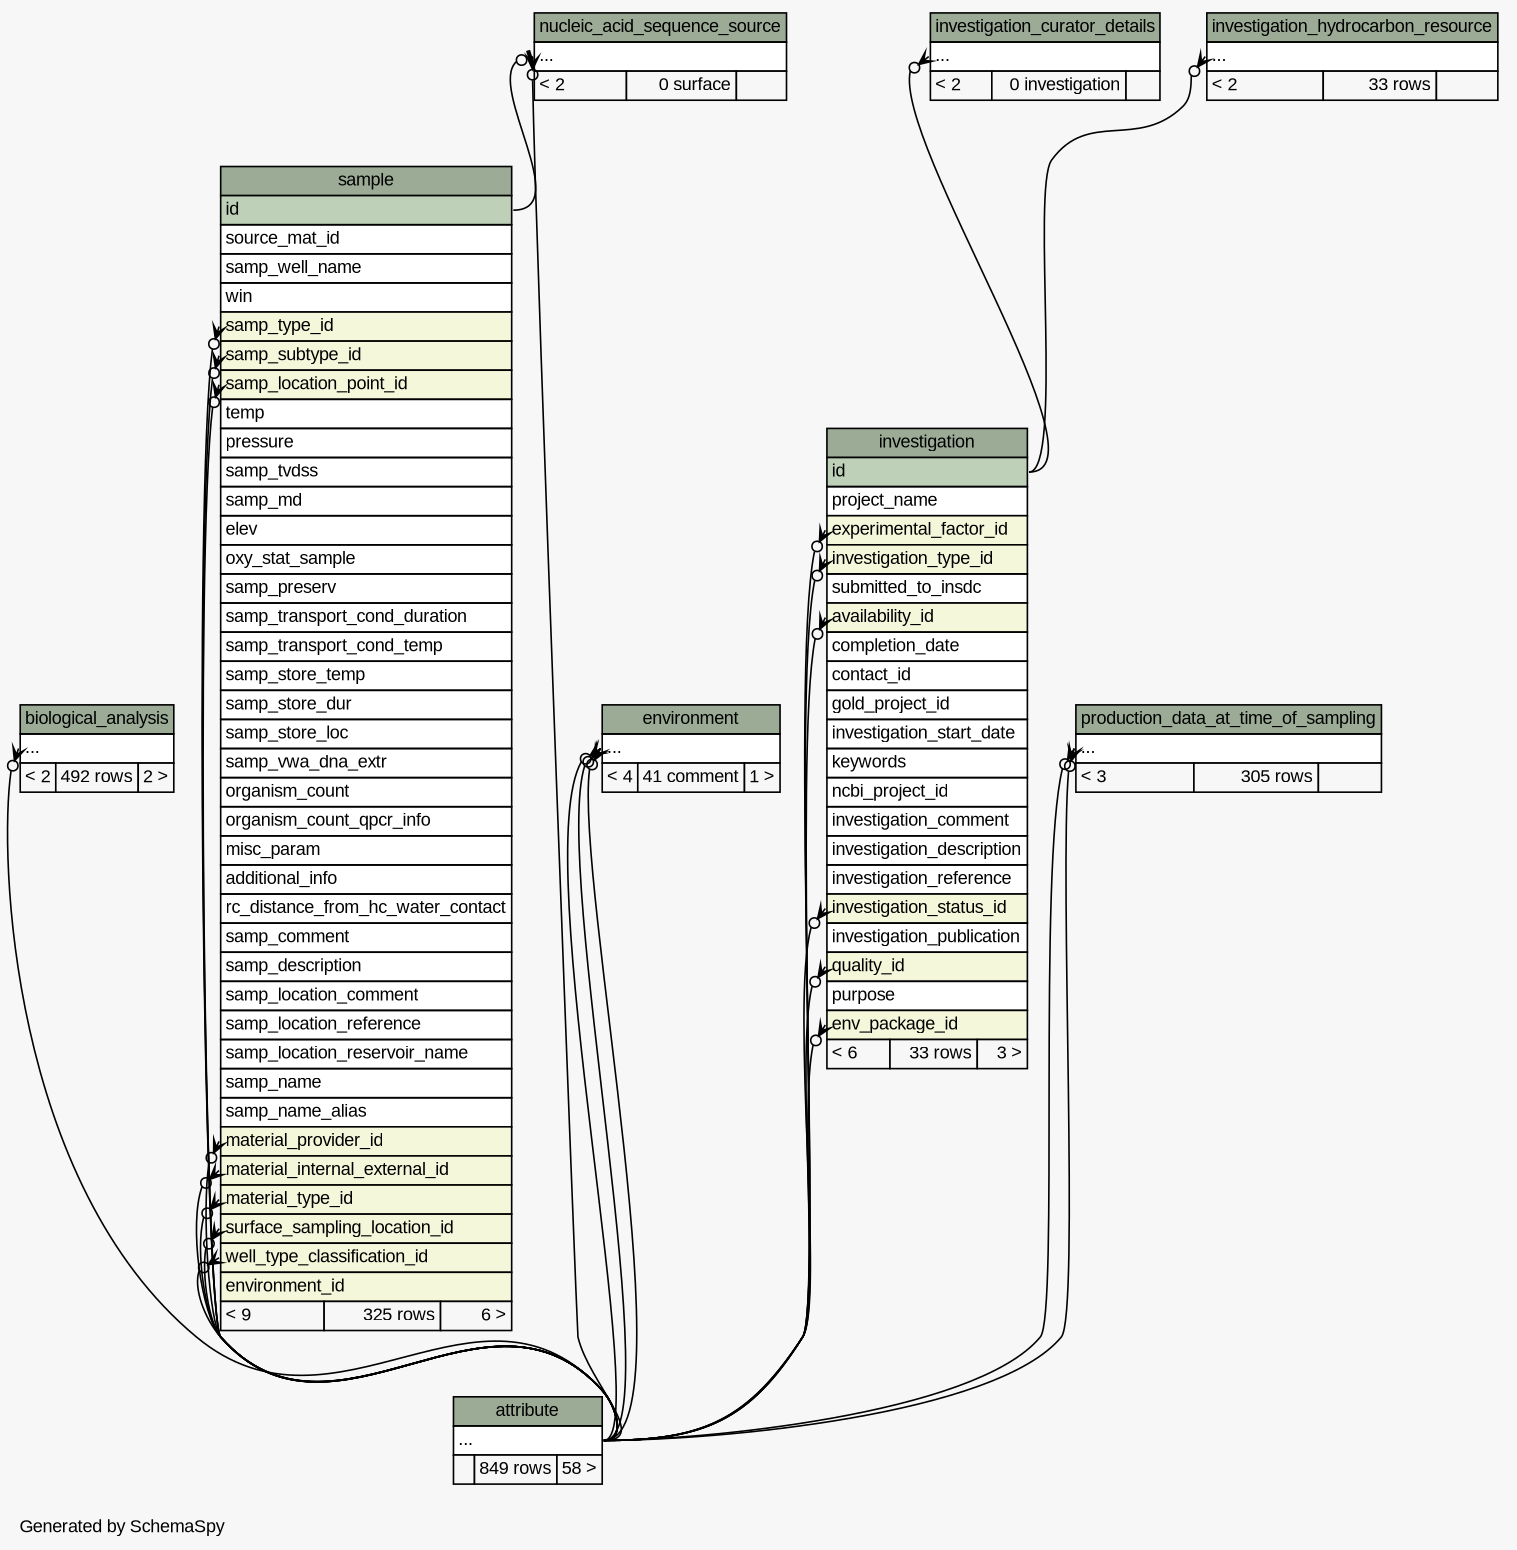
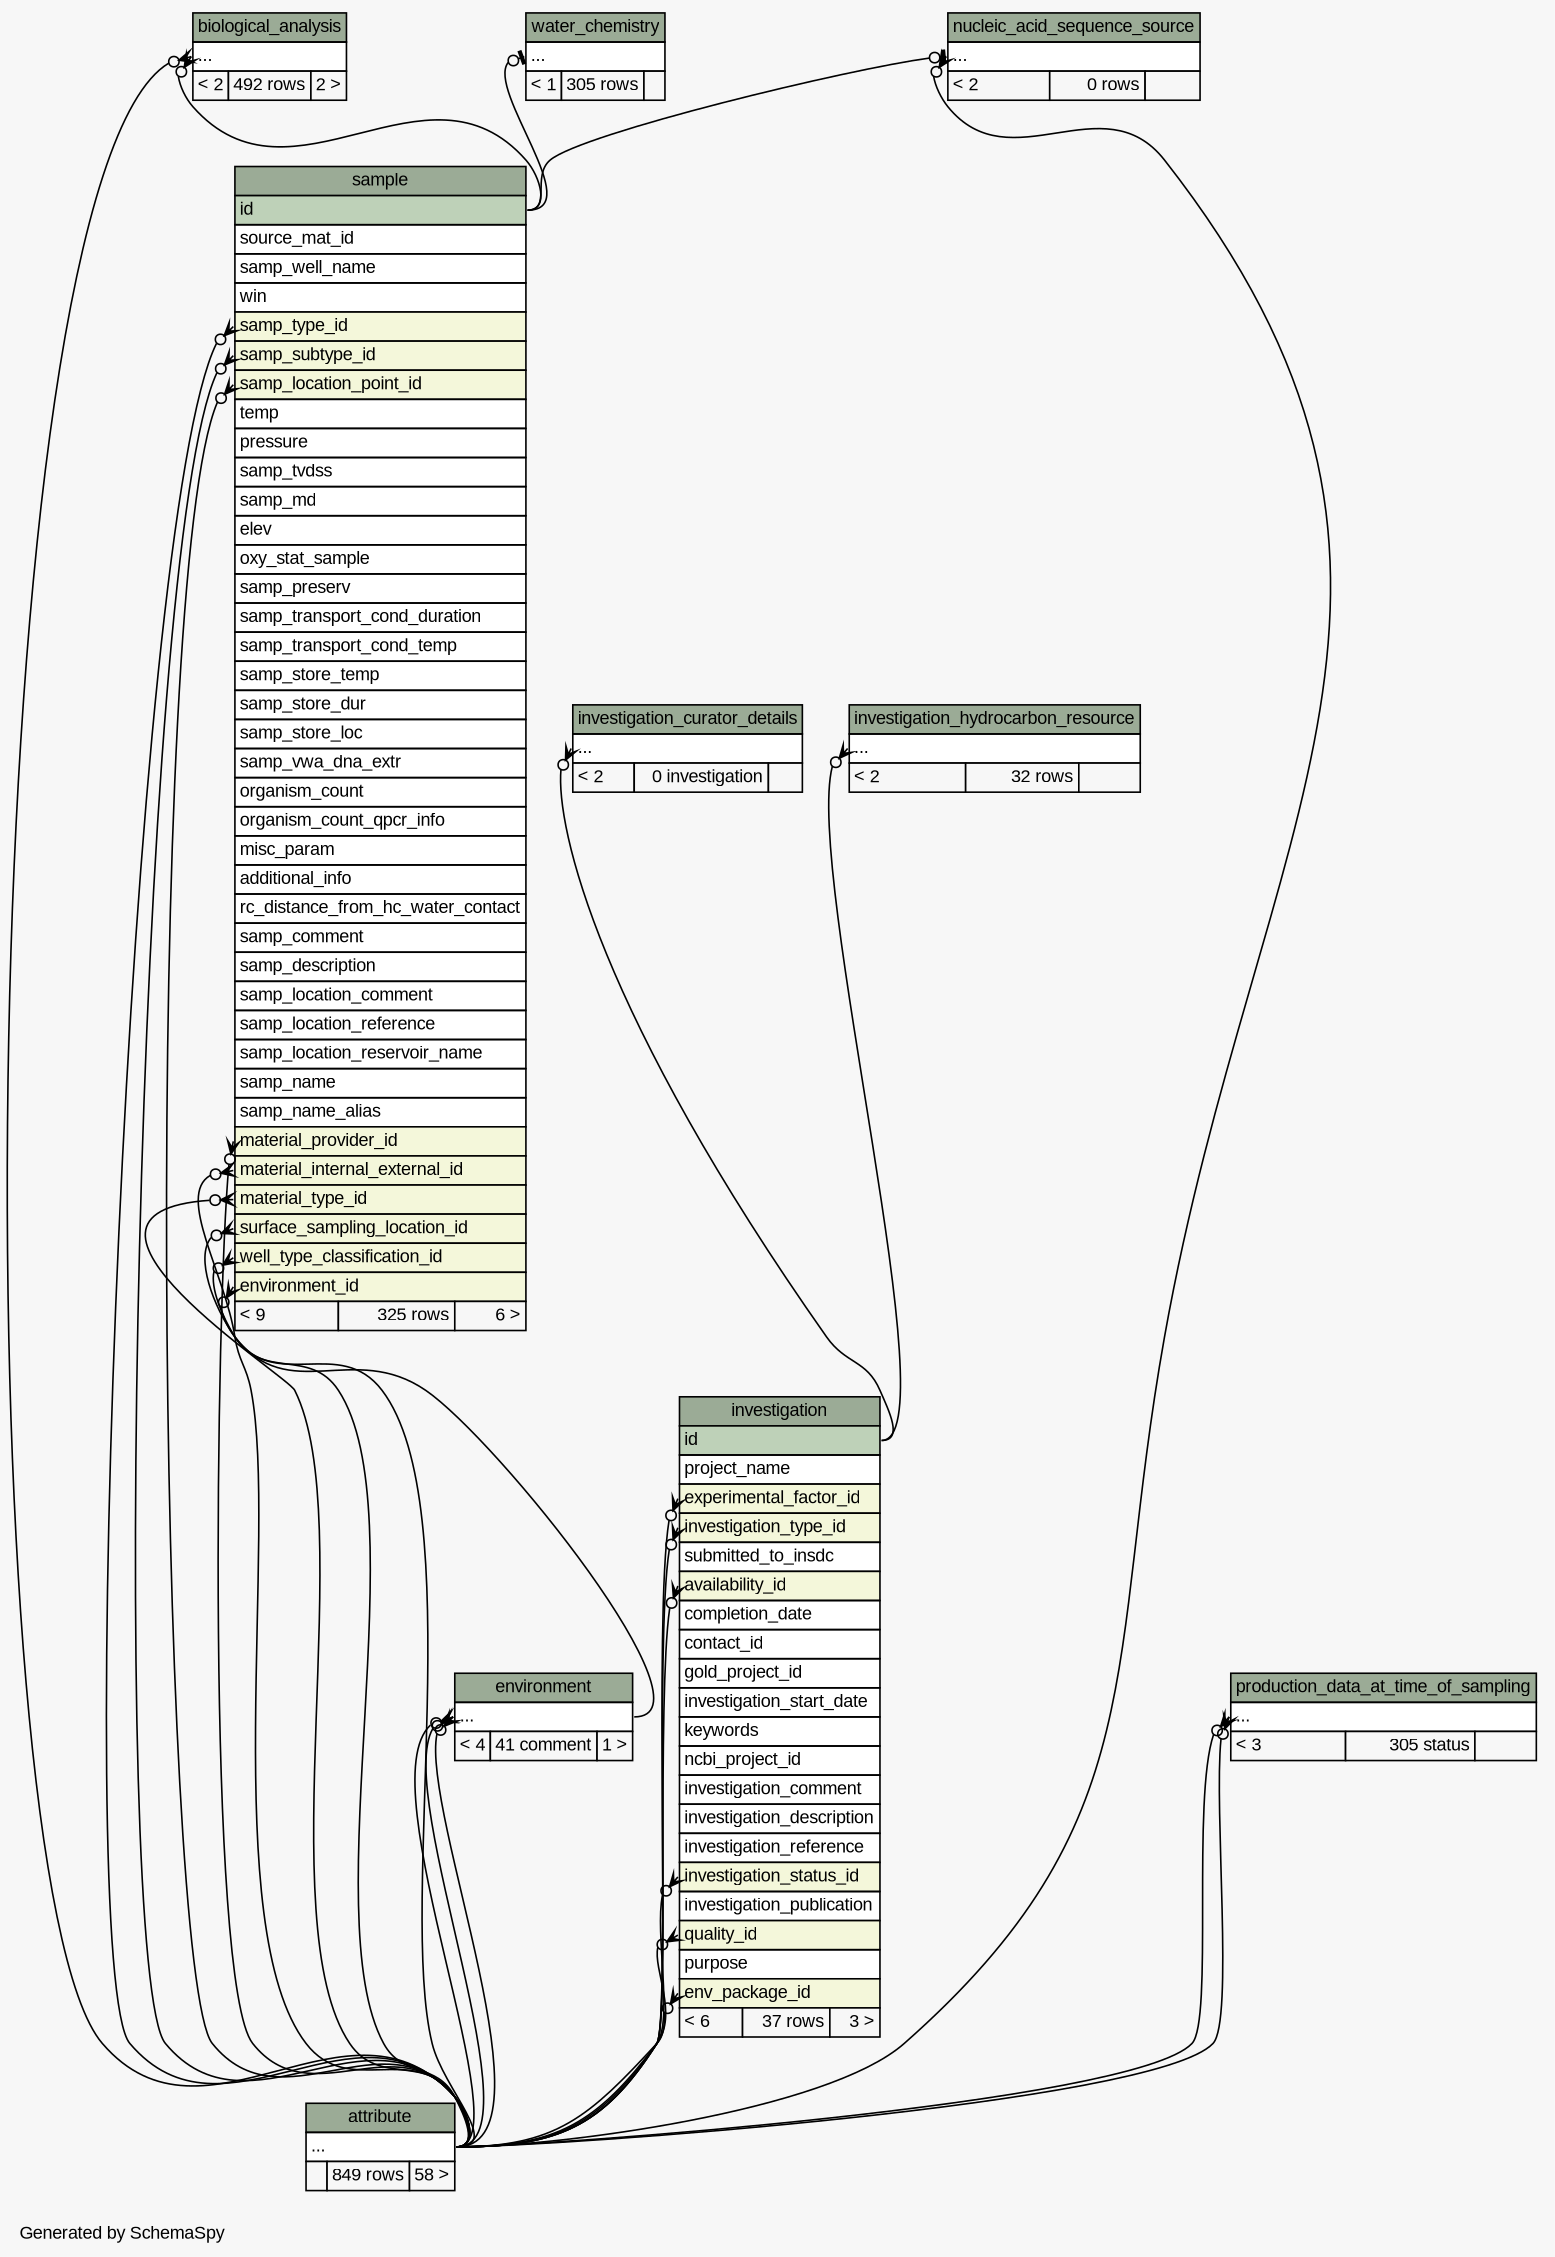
node "water_chemistry": added
node "nucleic_acid_sequence_source": text "0 surface" -> "0 rows"
node "investigation_hydrocarbon_resource": text "33 rows" -> "32 rows"
edge "sample" -> "biological_analysis": added
node "production_data_at_time_of_sampling": text "305 rows" -> "305 status"
node "investigation": text "33 rows" -> "37 rows"
edge "environment" -> "sample": added
